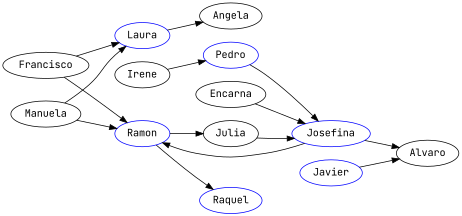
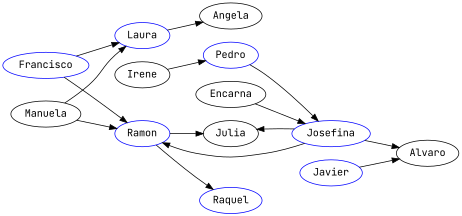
node "Francisco": color black -> blue
edge "Julia" -> "Josefina": reversed
